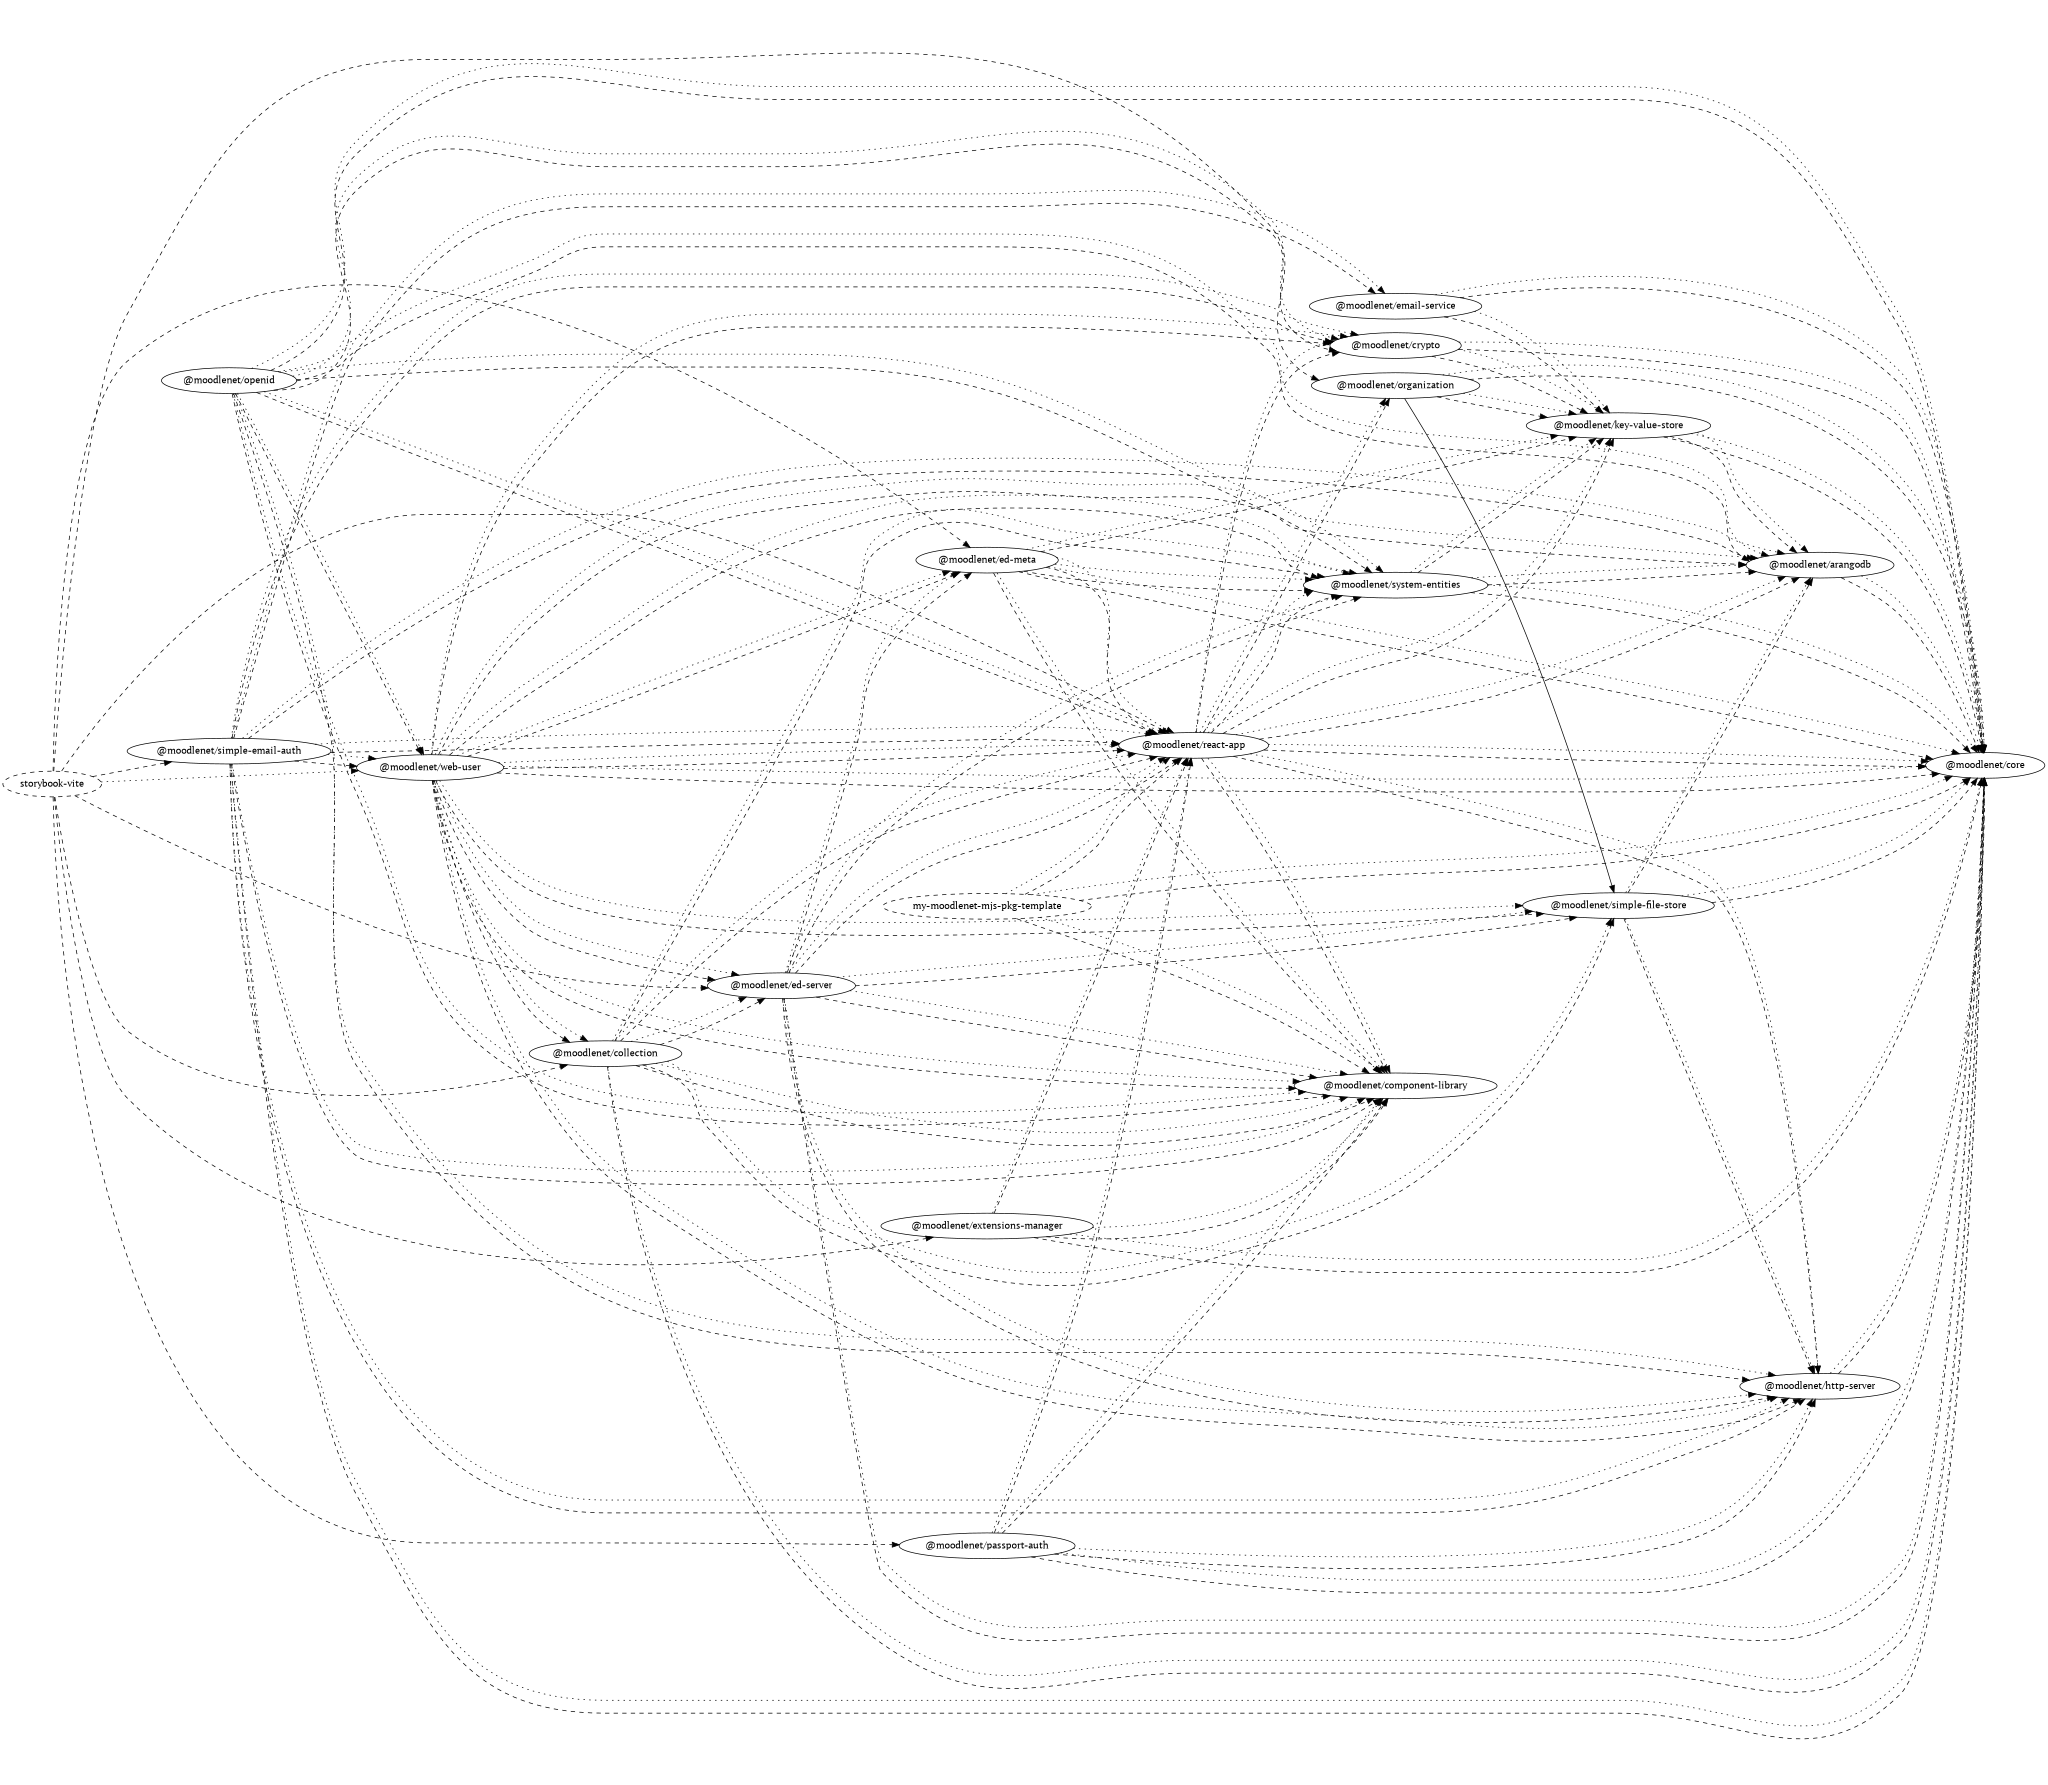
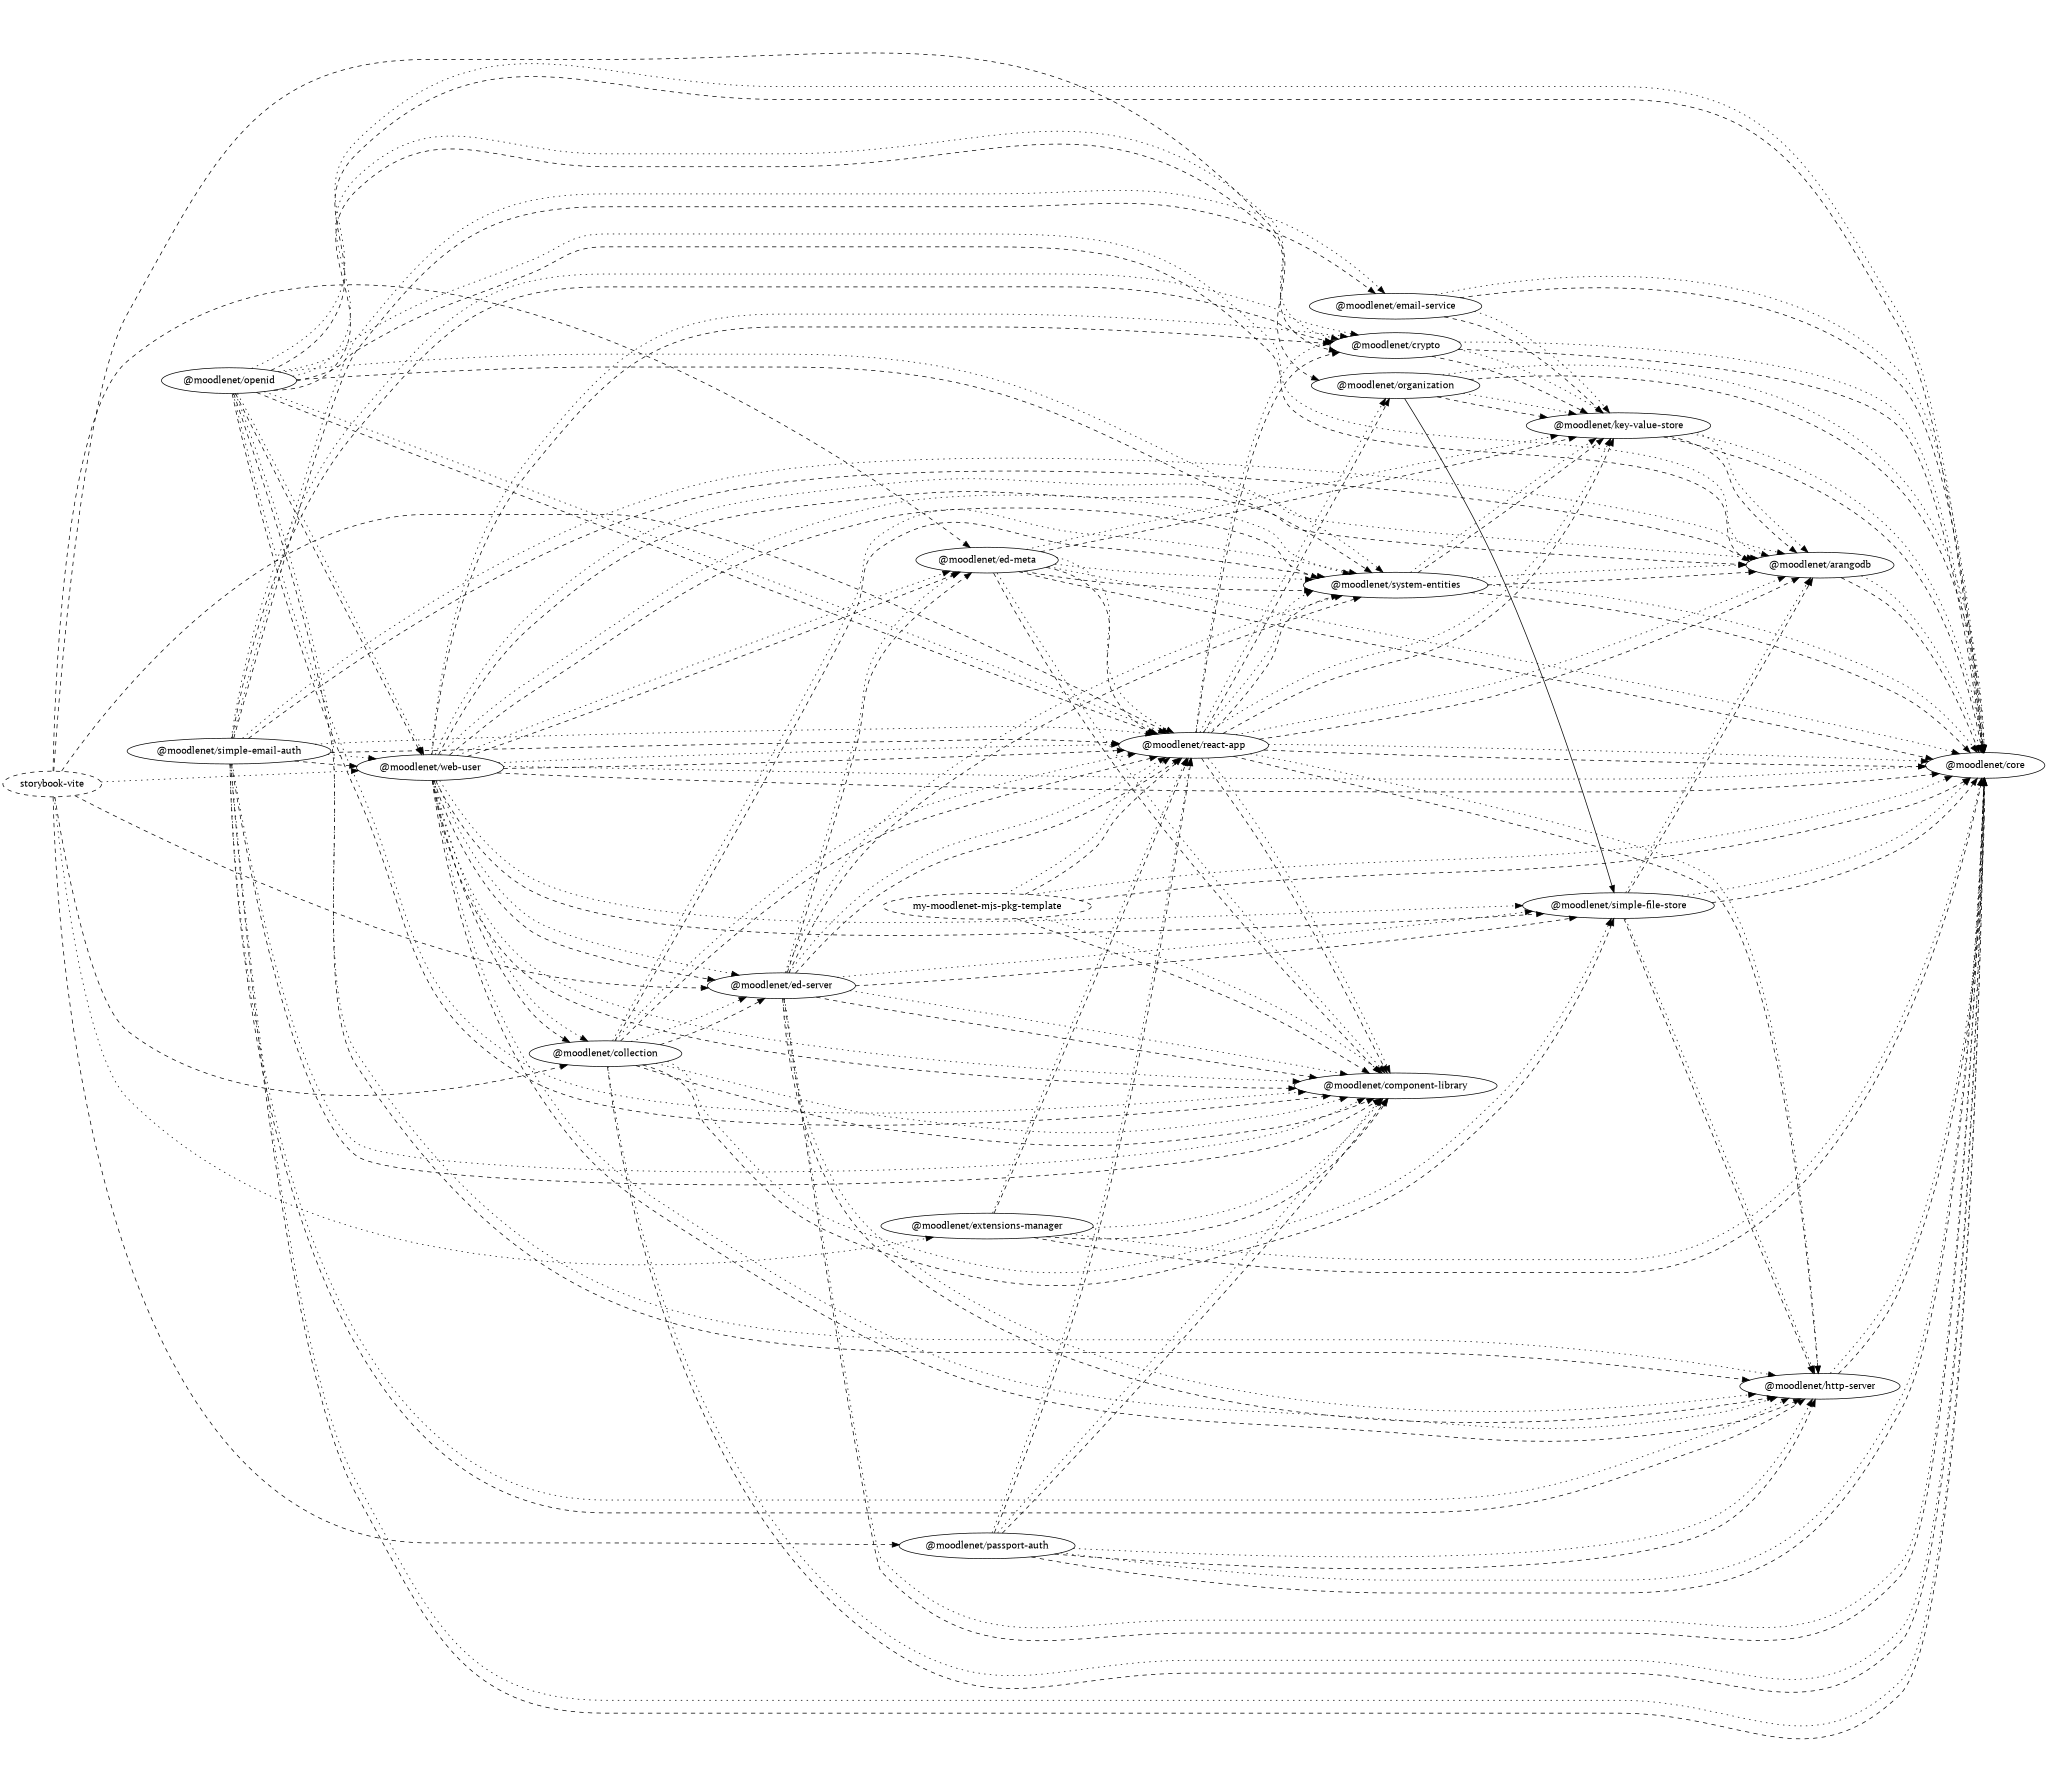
edge "storybook-vite" -> "@moodlenet/simple-email-auth": removed
edge "storybook-vite" -> "@moodlenet/extensions-manager": style dashed -> dotted
